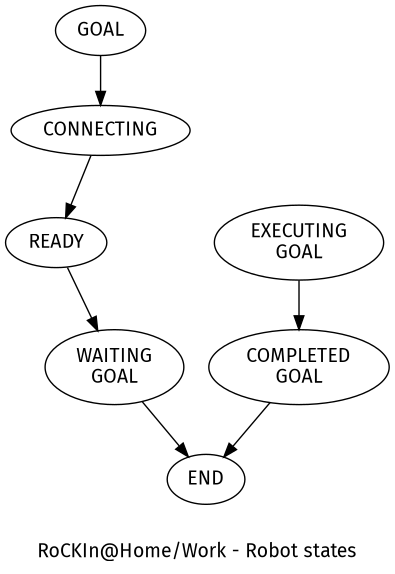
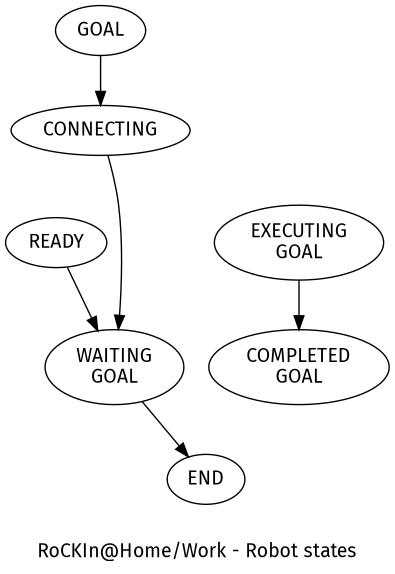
edge "CONNECTING" -> "READY": now "CONNECTING" -> "WAITING GOAL"
edge "COMPLETED GOAL" -> "END": removed
